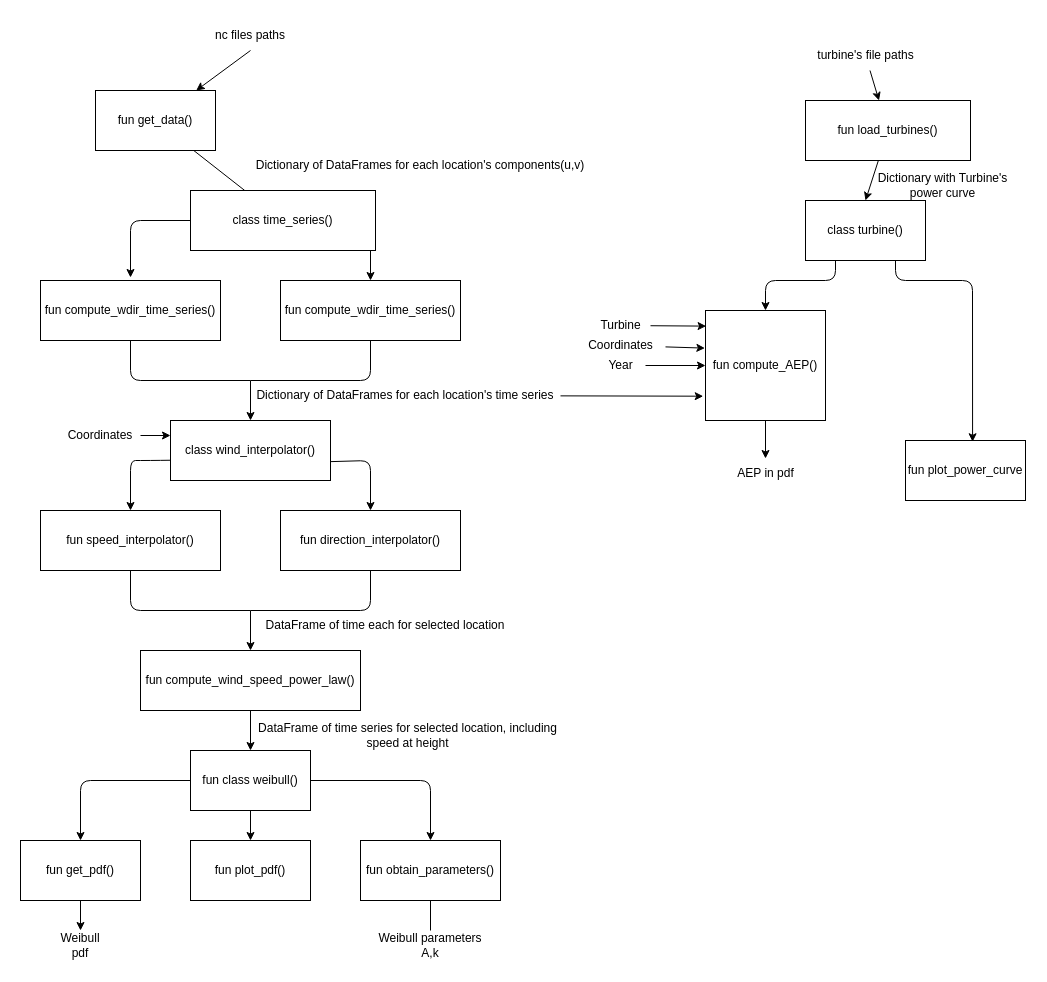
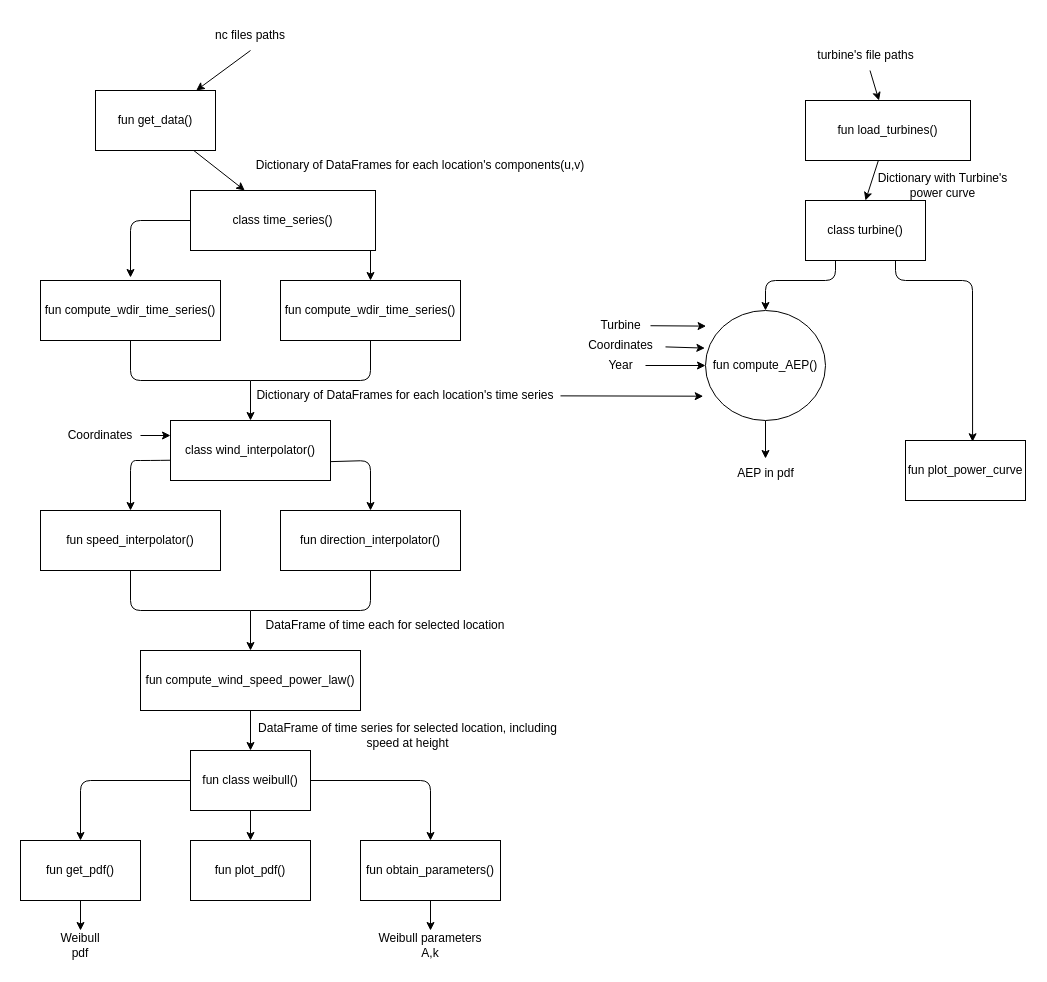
edge "fun get_data()" -- "class time_series()": arrowhead none -> classic
node "fun compute_AEP()": shape rectangle -> ellipse
edge "fun obtain_parameters()" -- "Weibull parameters A,k": arrowhead none -> classic
